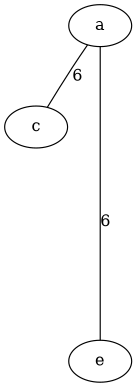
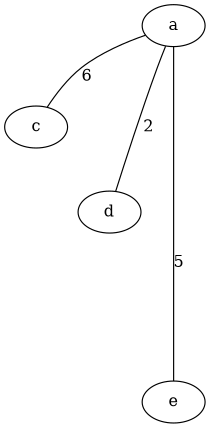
node "d": added
edge "a" -- "e": label "6" -> "5"
